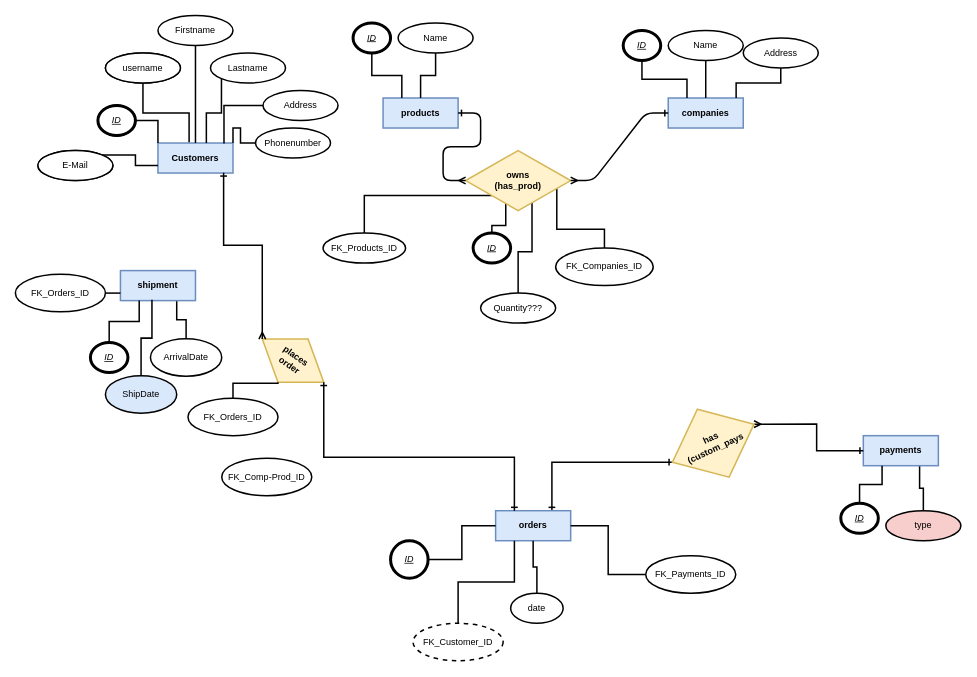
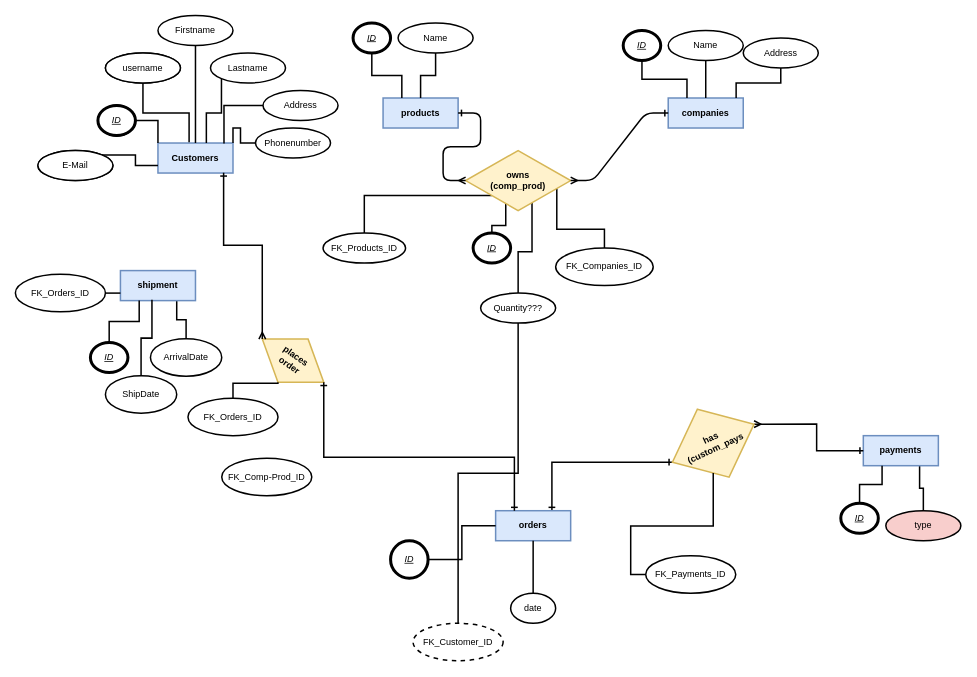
node "owns (has_prod)": label "owns (has_prod)" -> "owns (comp_prod)"
node "ShipDate": fillcolor #dae8fc -> #ffffff
edge "orders" -- "FK_Payments_ID": now "has (custom_pays" -- "FK_Payments_ID"
edge "orders" -- "FK_Customer_ID": now "Quantity???" -- "FK_Customer_ID"
node "date": size 53x30 -> 45x30
